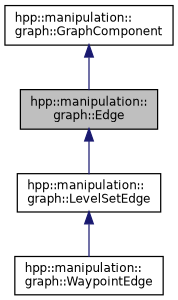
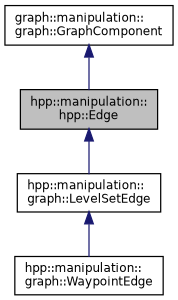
node "hpp::manipulation:: graph::GraphComponent": label "hpp::manipulation:: graph::GraphComponent" -> "graph::manipulation:: graph::GraphComponent"
node "hpp::manipulation:: graph::Edge": label "hpp::manipulation:: graph::Edge" -> "hpp::manipulation:: hpp::Edge"
